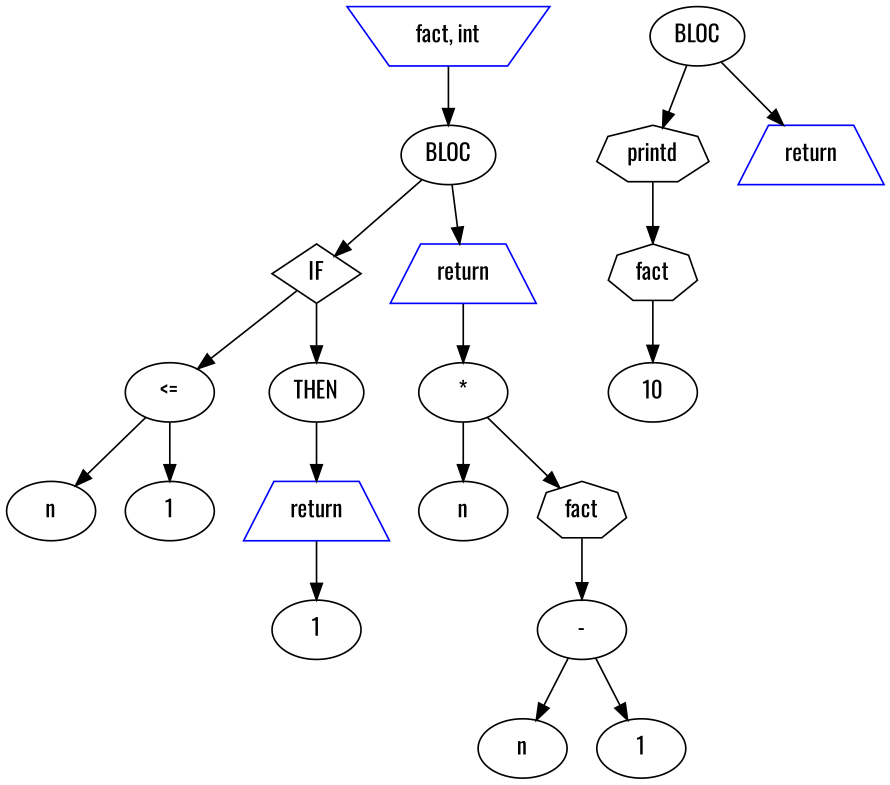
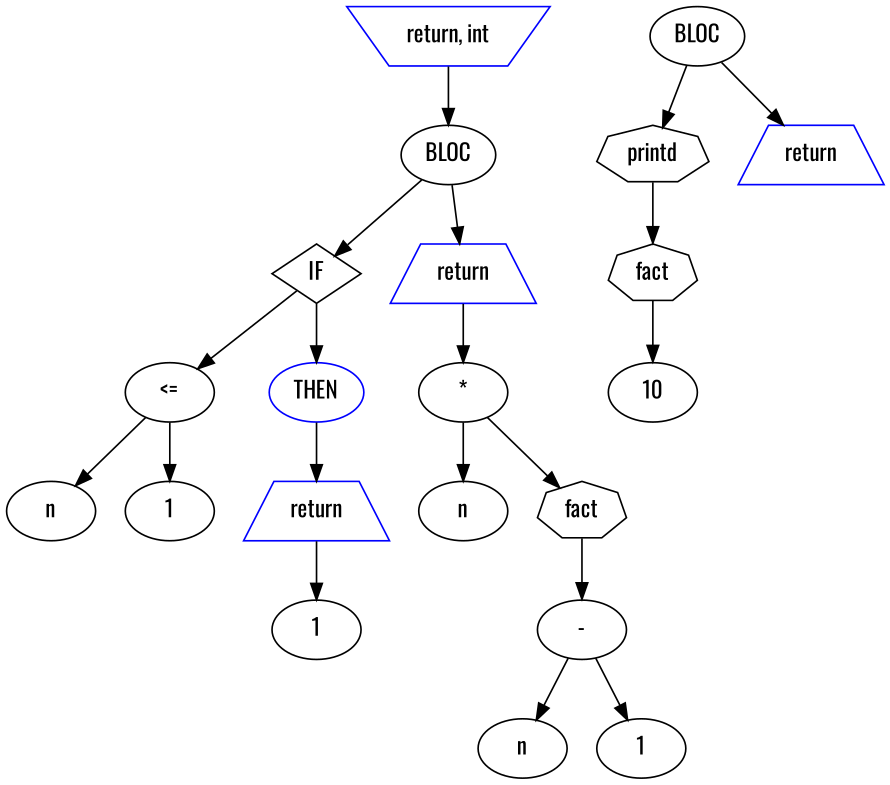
node "fact, int": label "fact, int" -> "return, int"
node "THEN": color black -> blue
